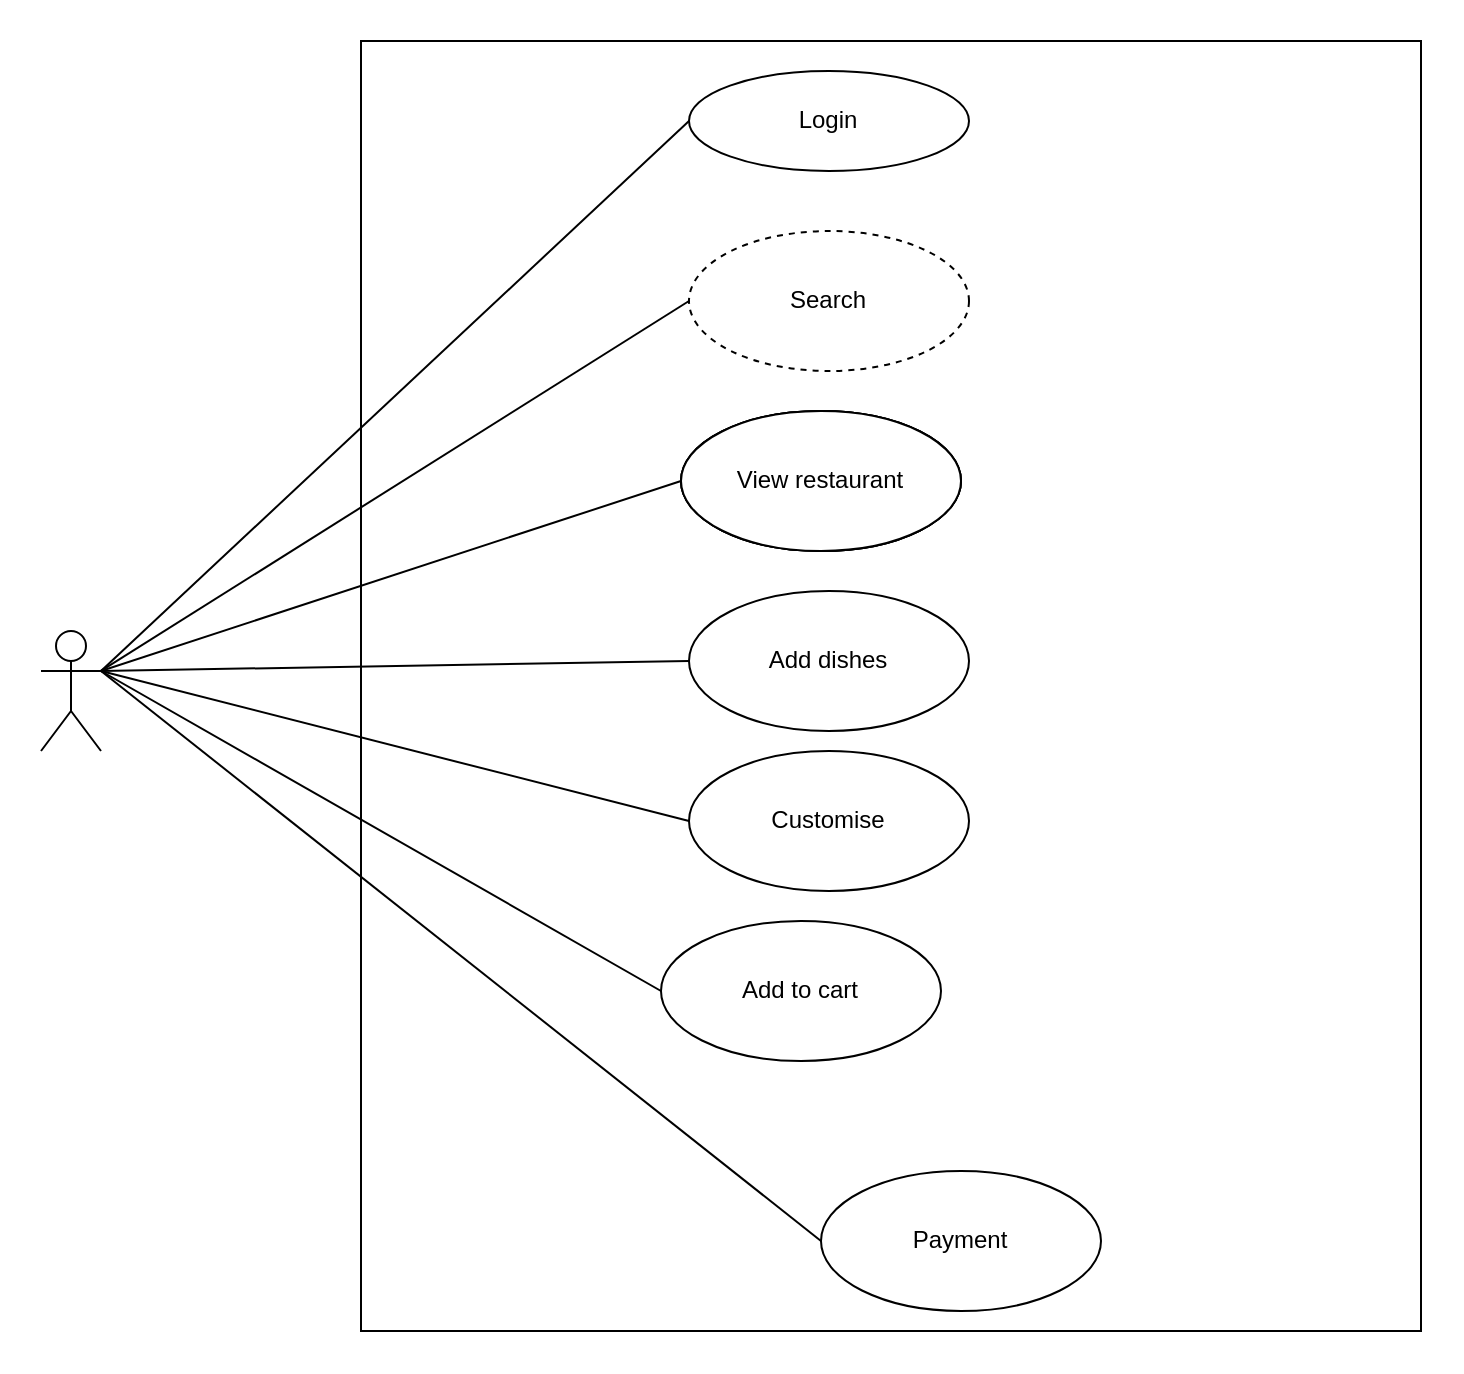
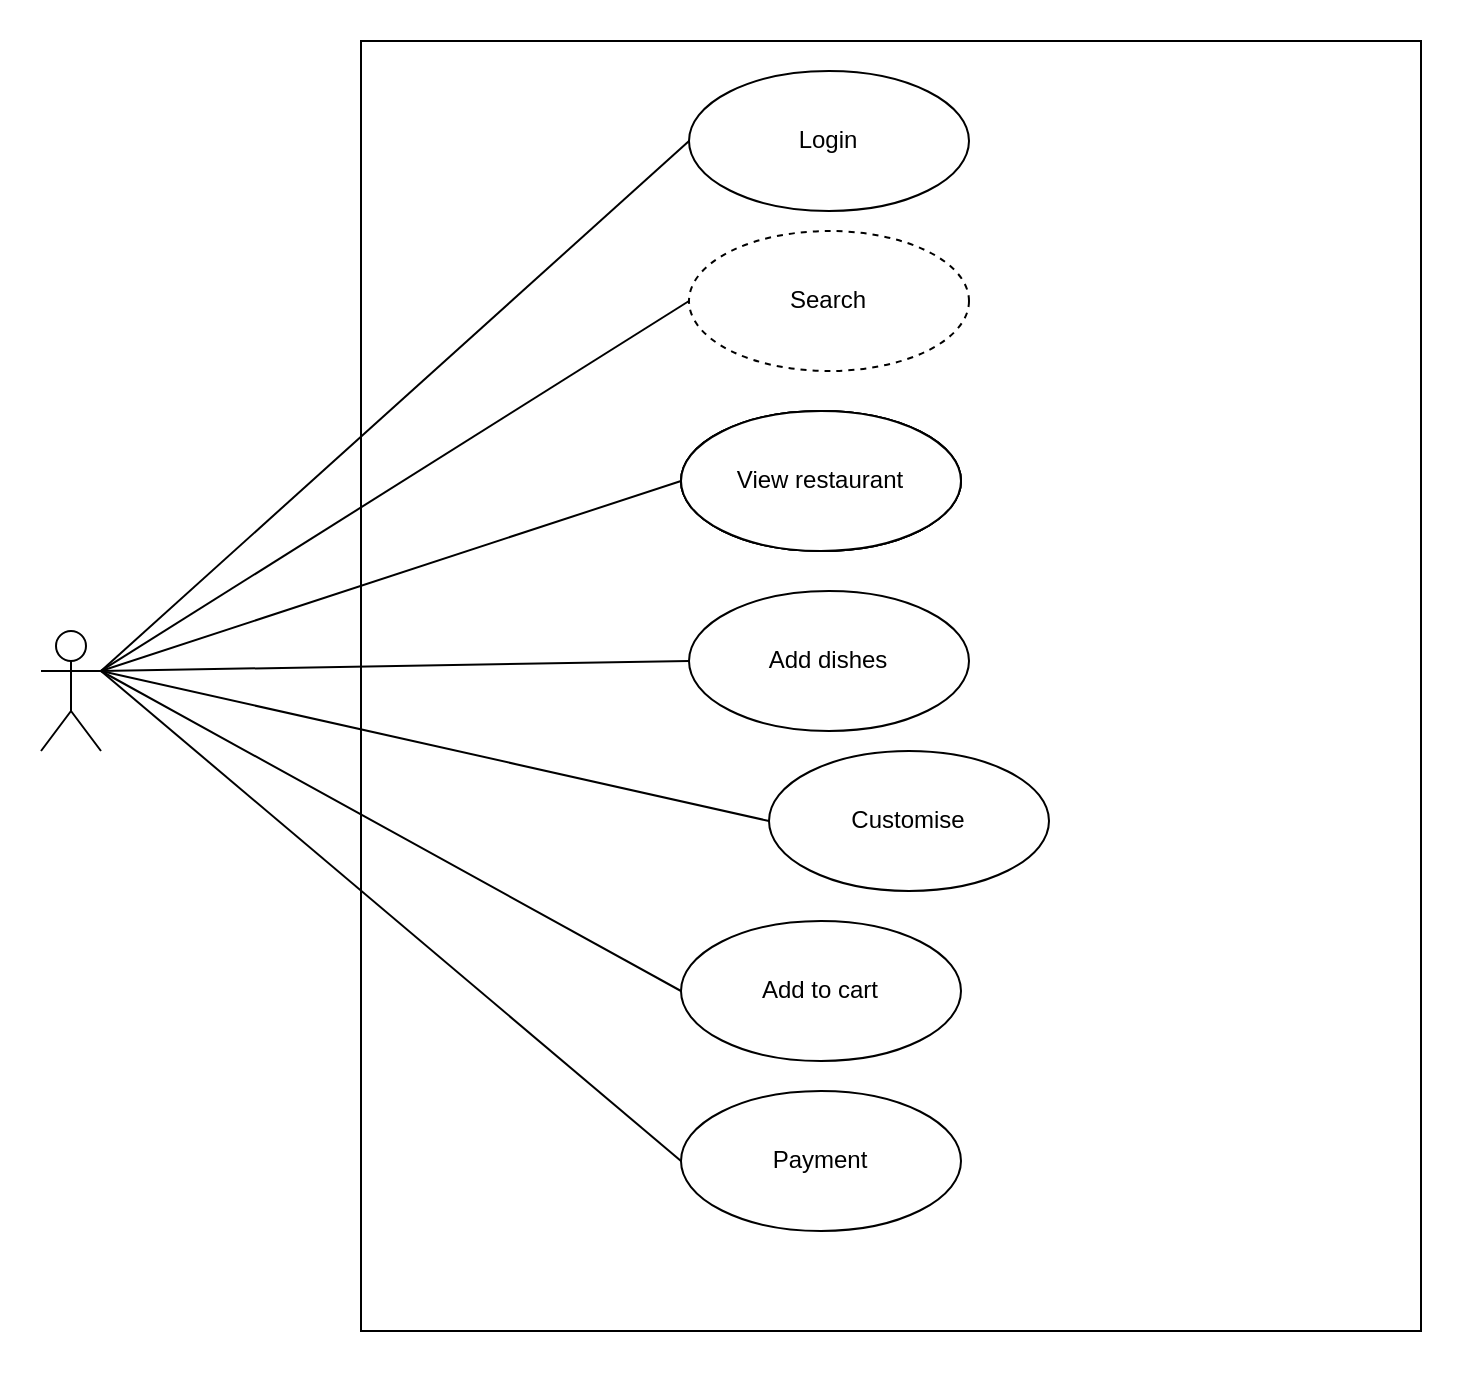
node "Login": size 280x100 -> 280x140
node "Customise": moved (829, 821) -> (909, 821)
node "Add to cart": moved (801, 991) -> (821, 991)
node "Payment": moved (961, 1241) -> (821, 1161)
